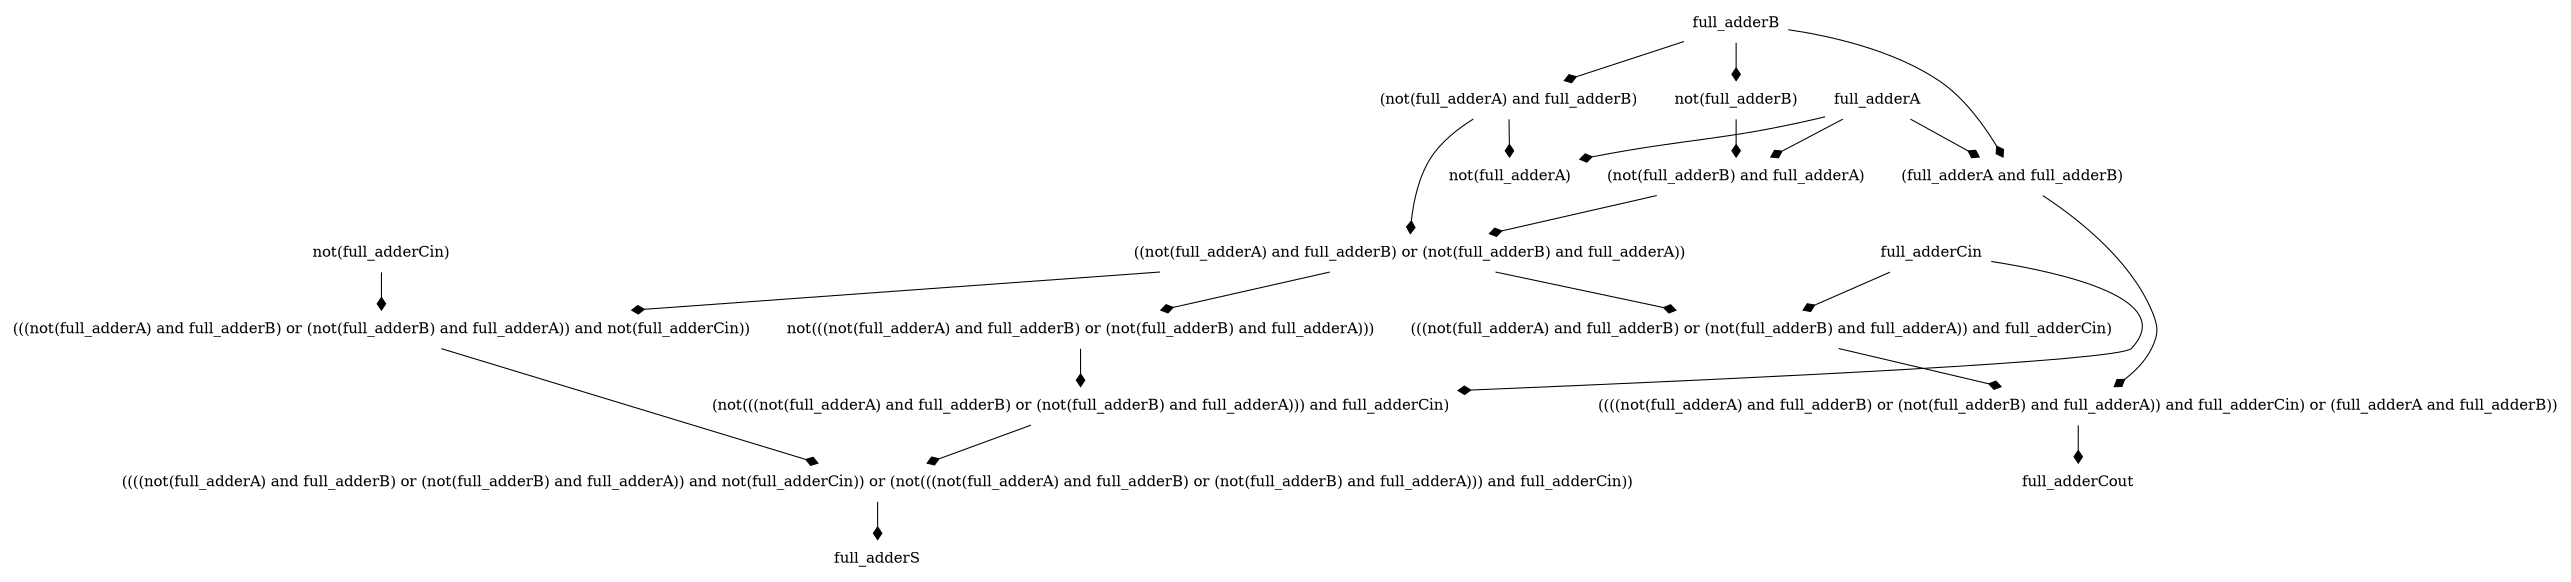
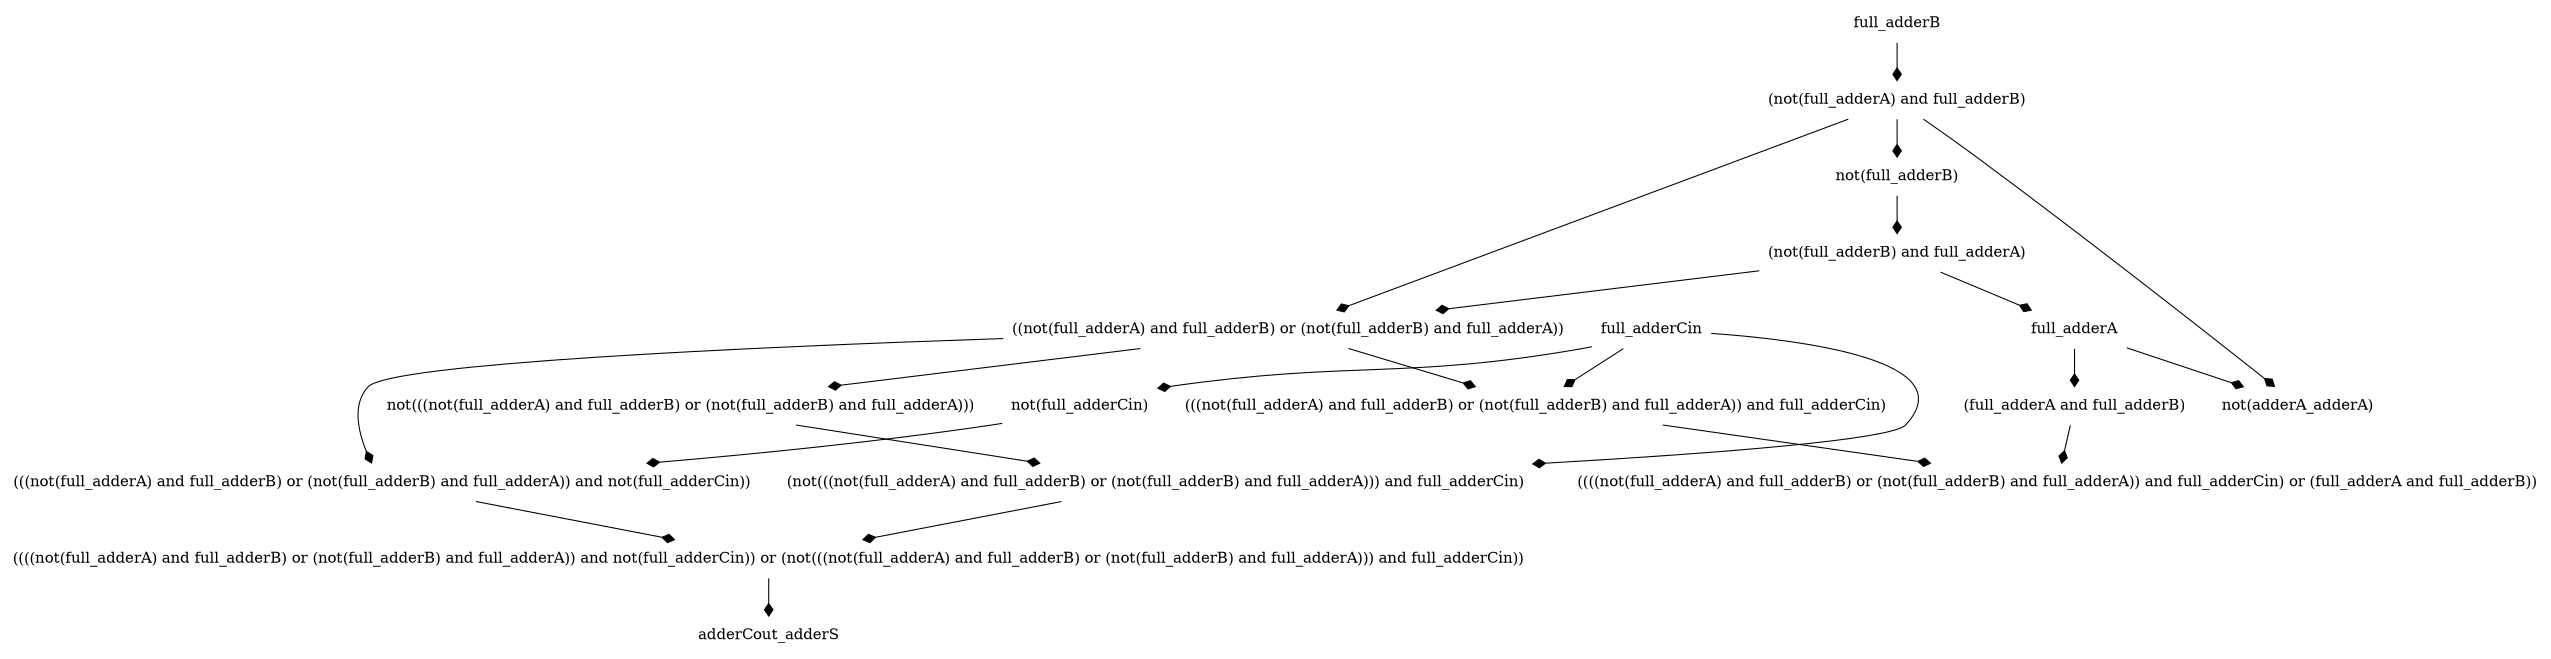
edge "full_adderB" -> "not(full_adderB)": now "(not(full_adderA) and full_adderB)" -> "not(full_adderB)"
edge "full_adderB" -> "(full_adderA and full_adderB)": removed
edge "full_adderA" -> "(not(full_adderB) and full_adderA)": reversed
node "not(full_adderA)": label "not(full_adderA)" -> "not(adderA_adderA)"
edge "full_adderCin" -> "not(full_adderCin)": added
node "full_adderCout": removed
node "full_adderS": label "full_adderS" -> "adderCout_adderS"
